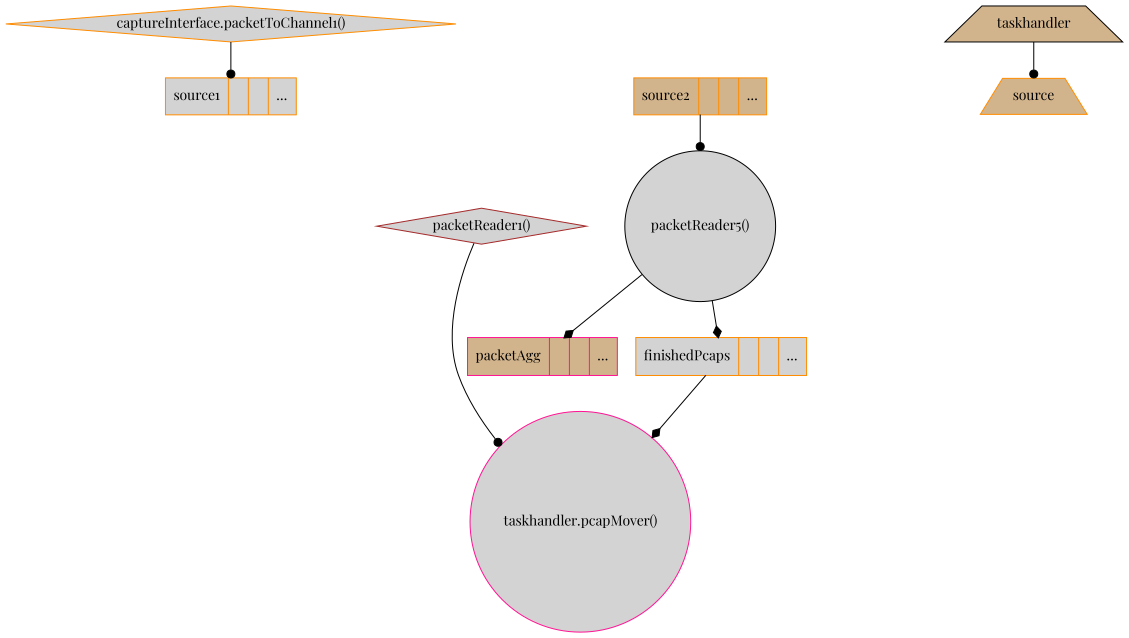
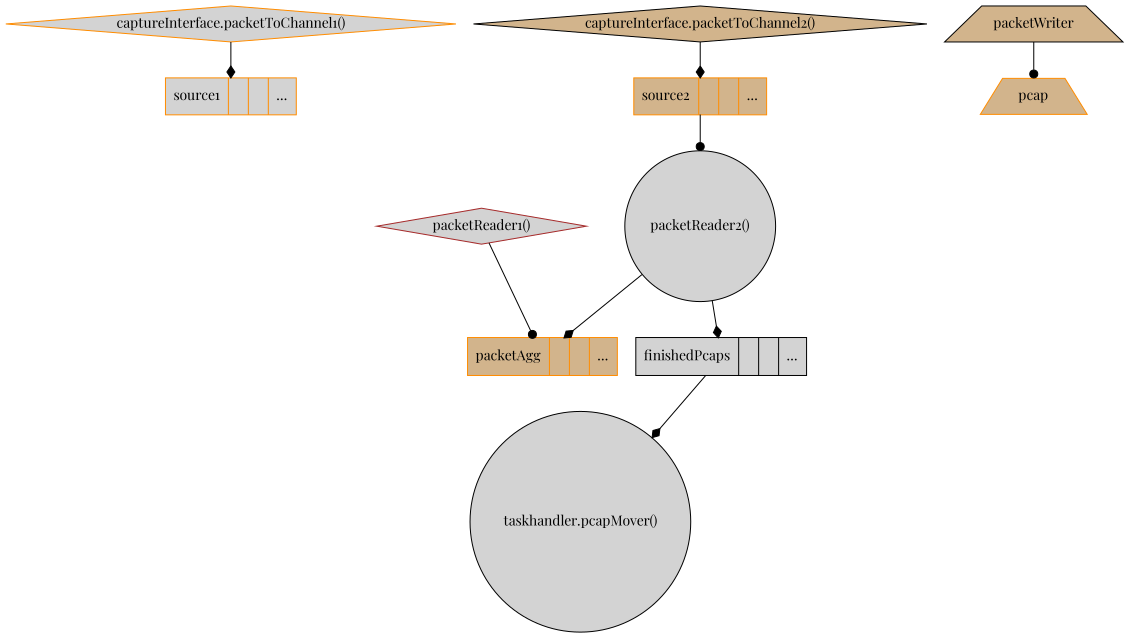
node "captureInterface.packetToChannel2()": added
node "taskhandler": label "taskhandler" -> "packetWriter"
edge "captureInterface.packetToChannel1()" -> "source1": arrowhead dot -> diamond
node "source": label "source" -> "pcap"
node "packetReader5()": label "packetReader5()" -> "packetReader2()"
edge "packetReader1()" -> "taskhandler.pcapMover()": now "packetReader1()" -> "packetAgg"
node "packetAgg": color deeppink -> darkorange
node "finishedPcaps": color darkorange -> black
node "taskhandler.pcapMover()": color deeppink -> black
